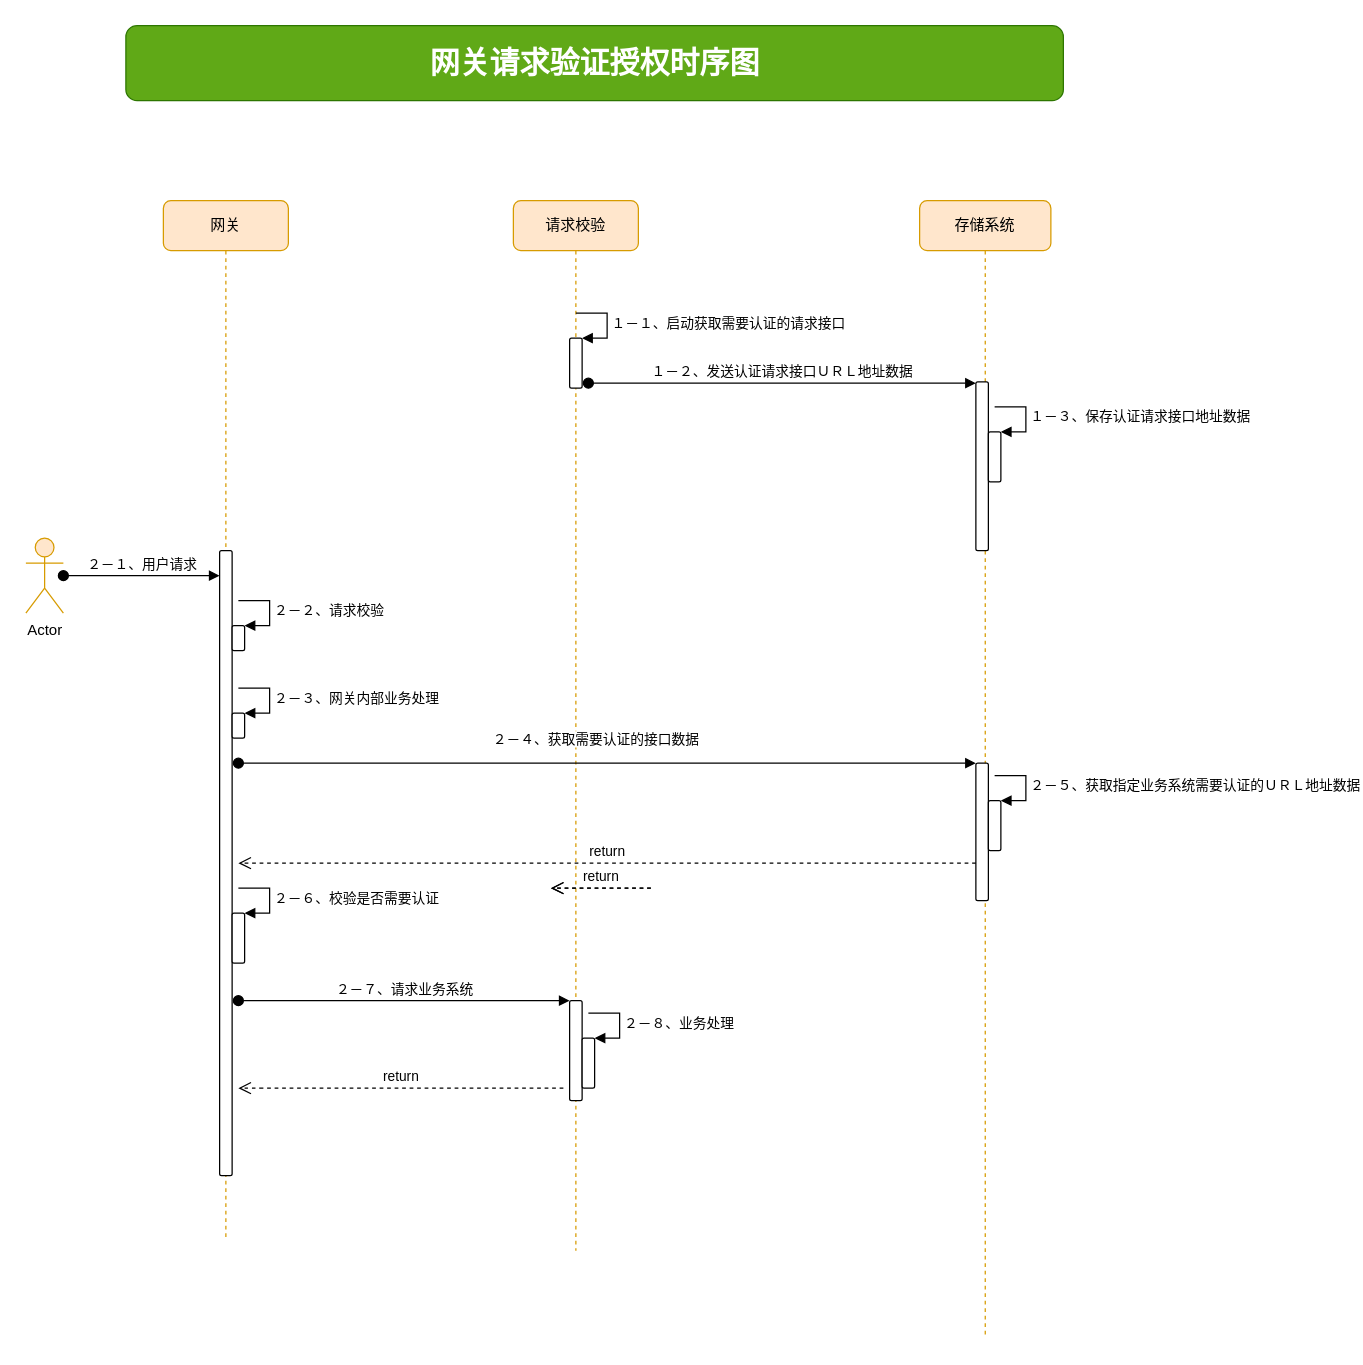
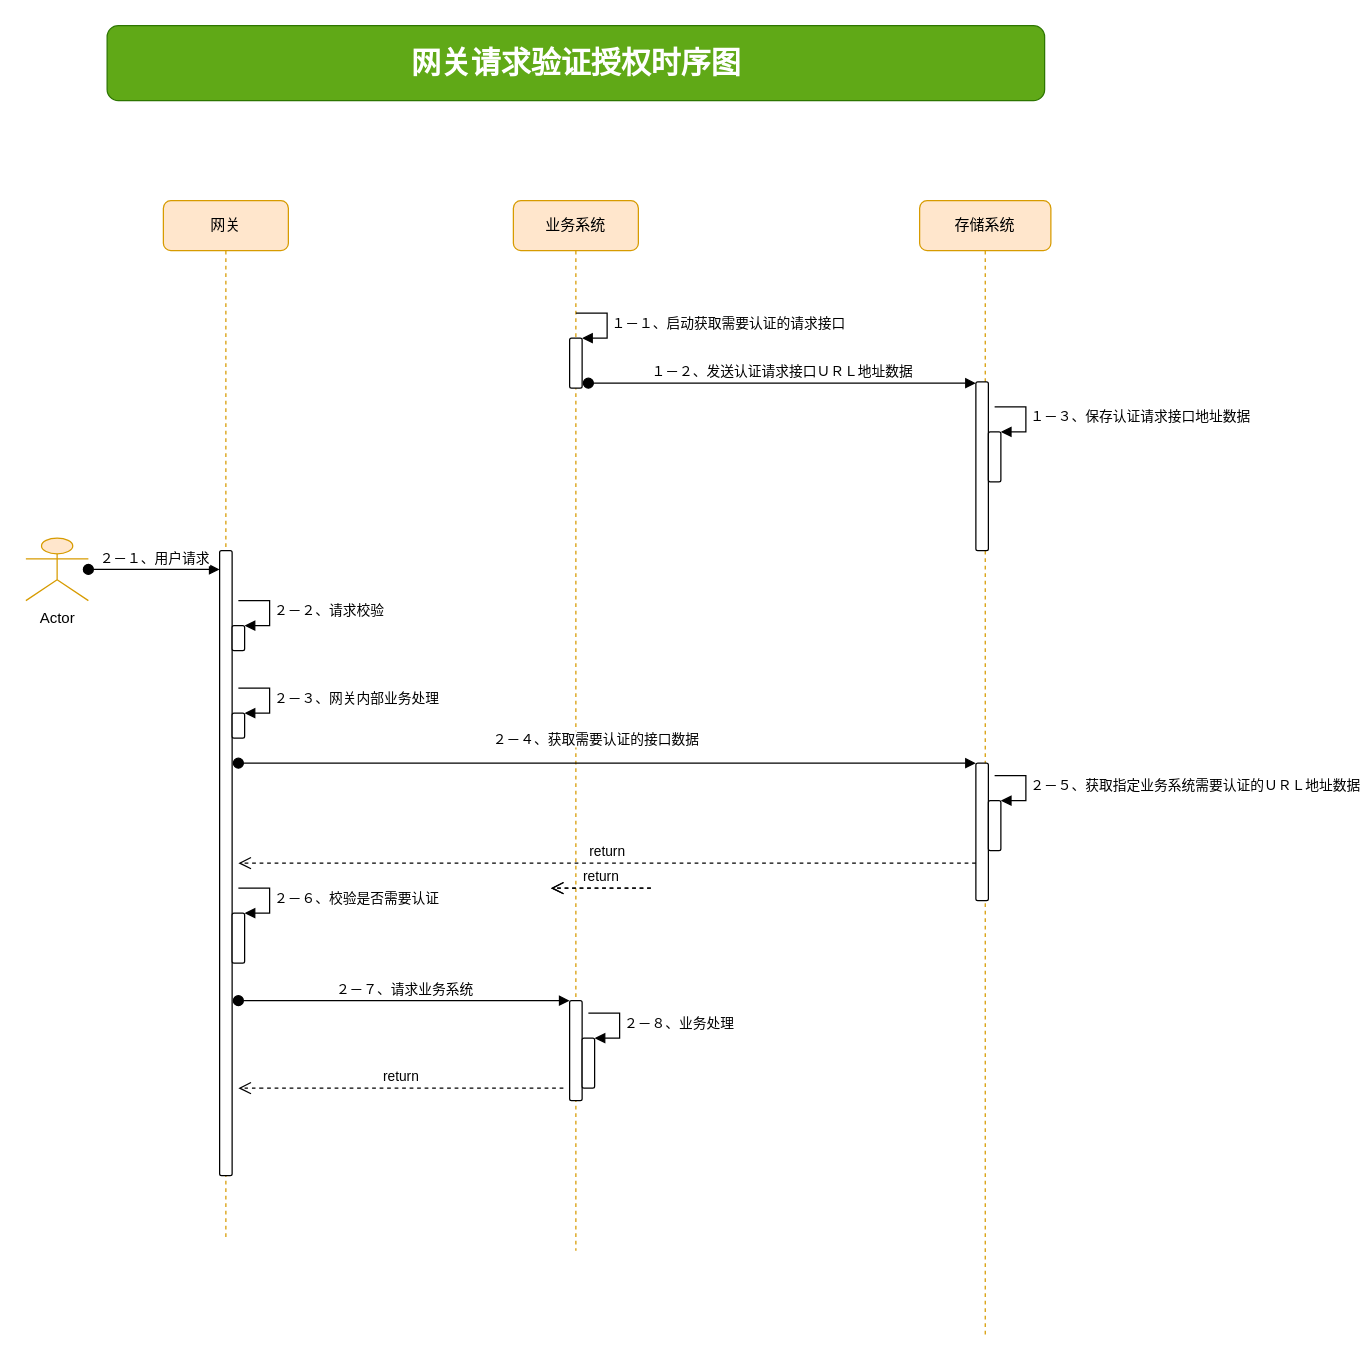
node "网关请求验证授权时序图": moved (594, 63) -> (576, 63)
node "请求校验": label "请求校验" -> "业务系统"
node "Actor": size 38x75 -> 63x63
